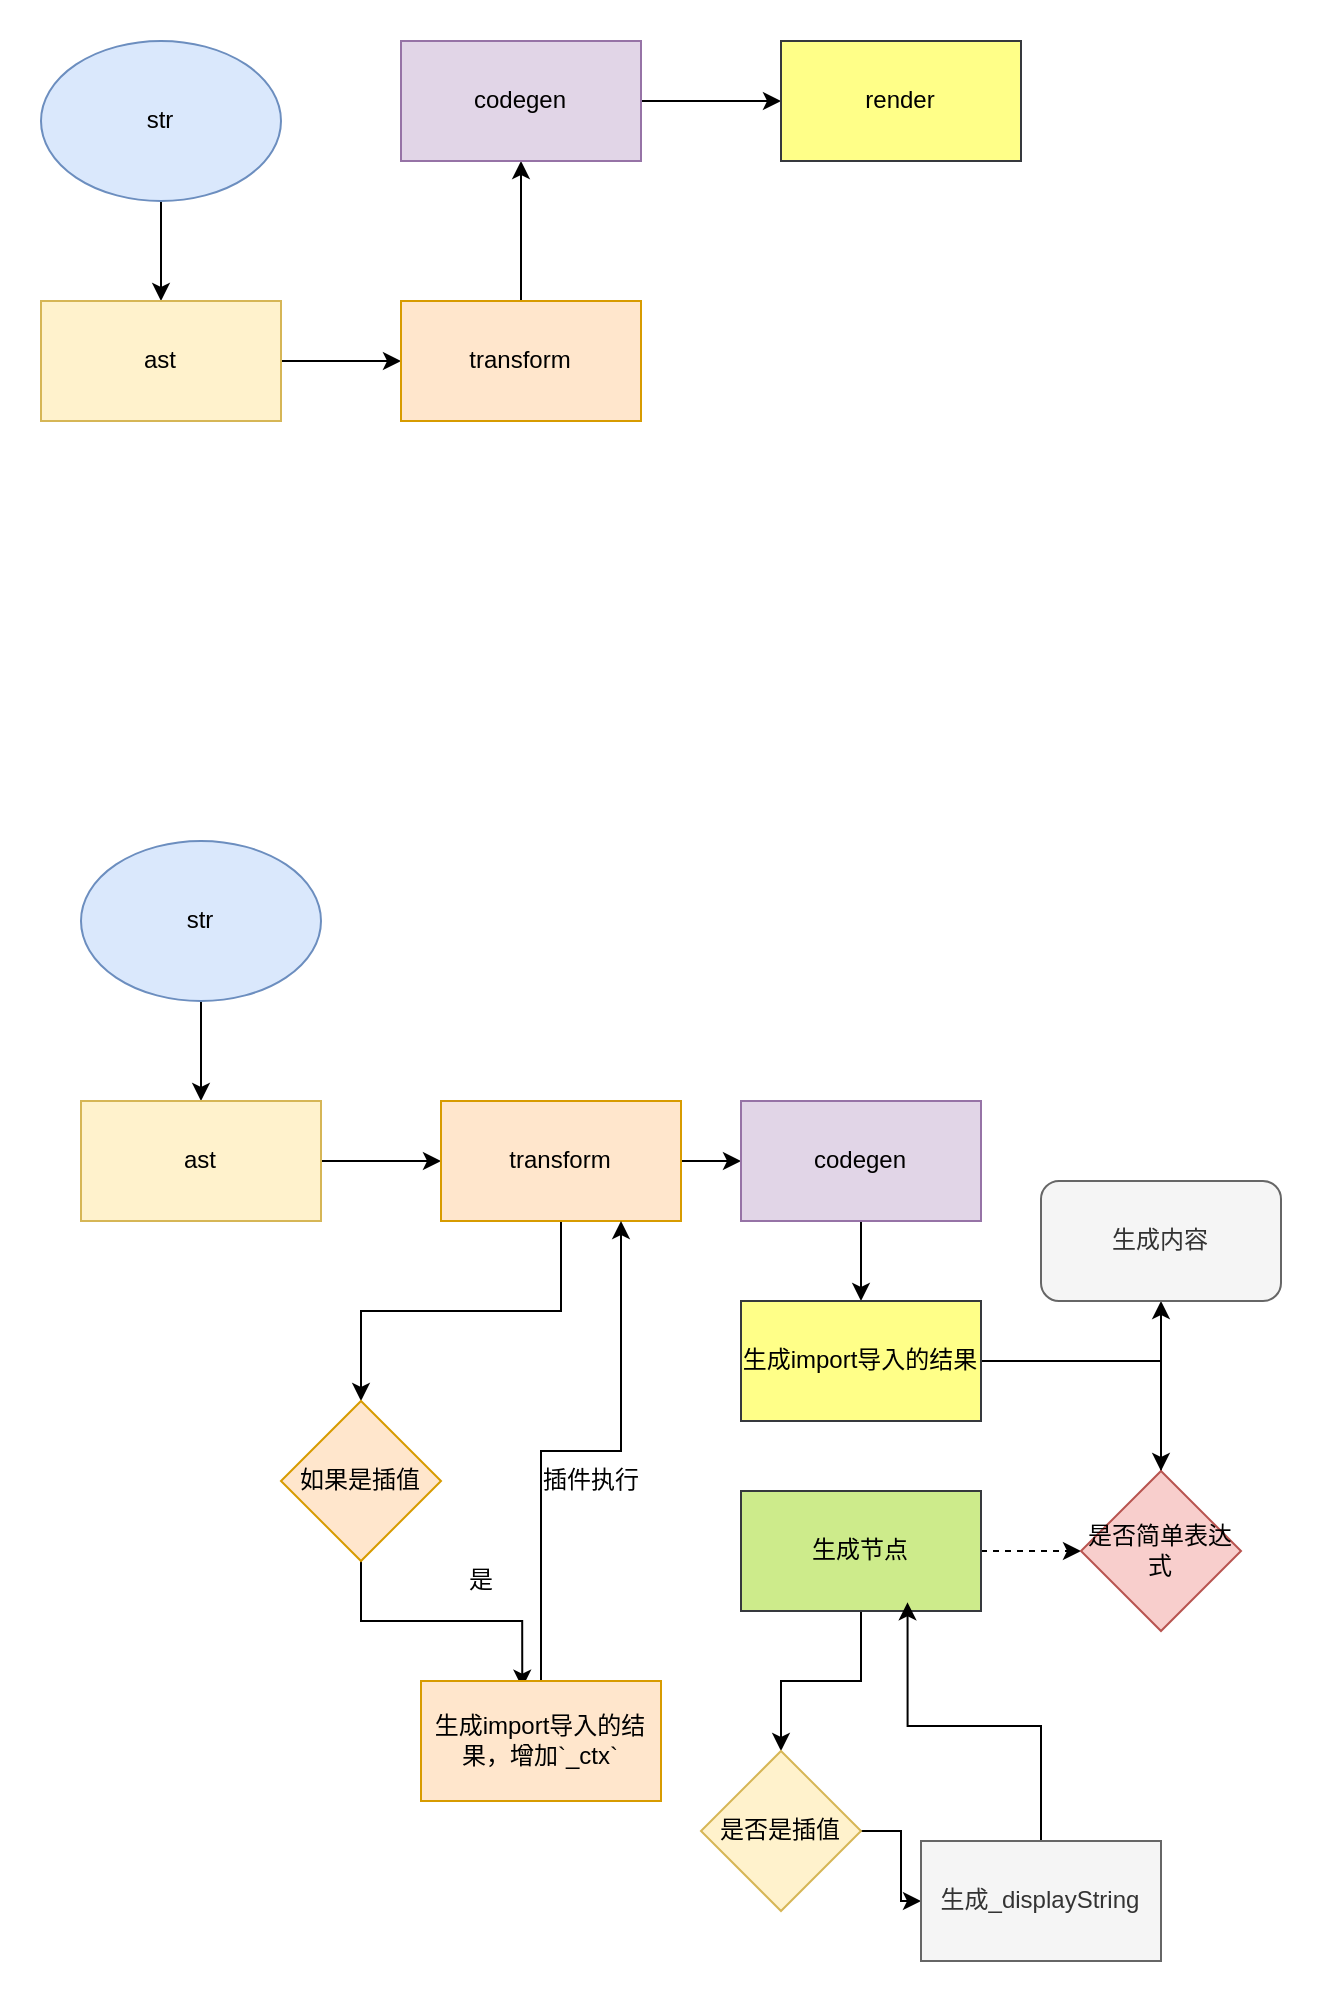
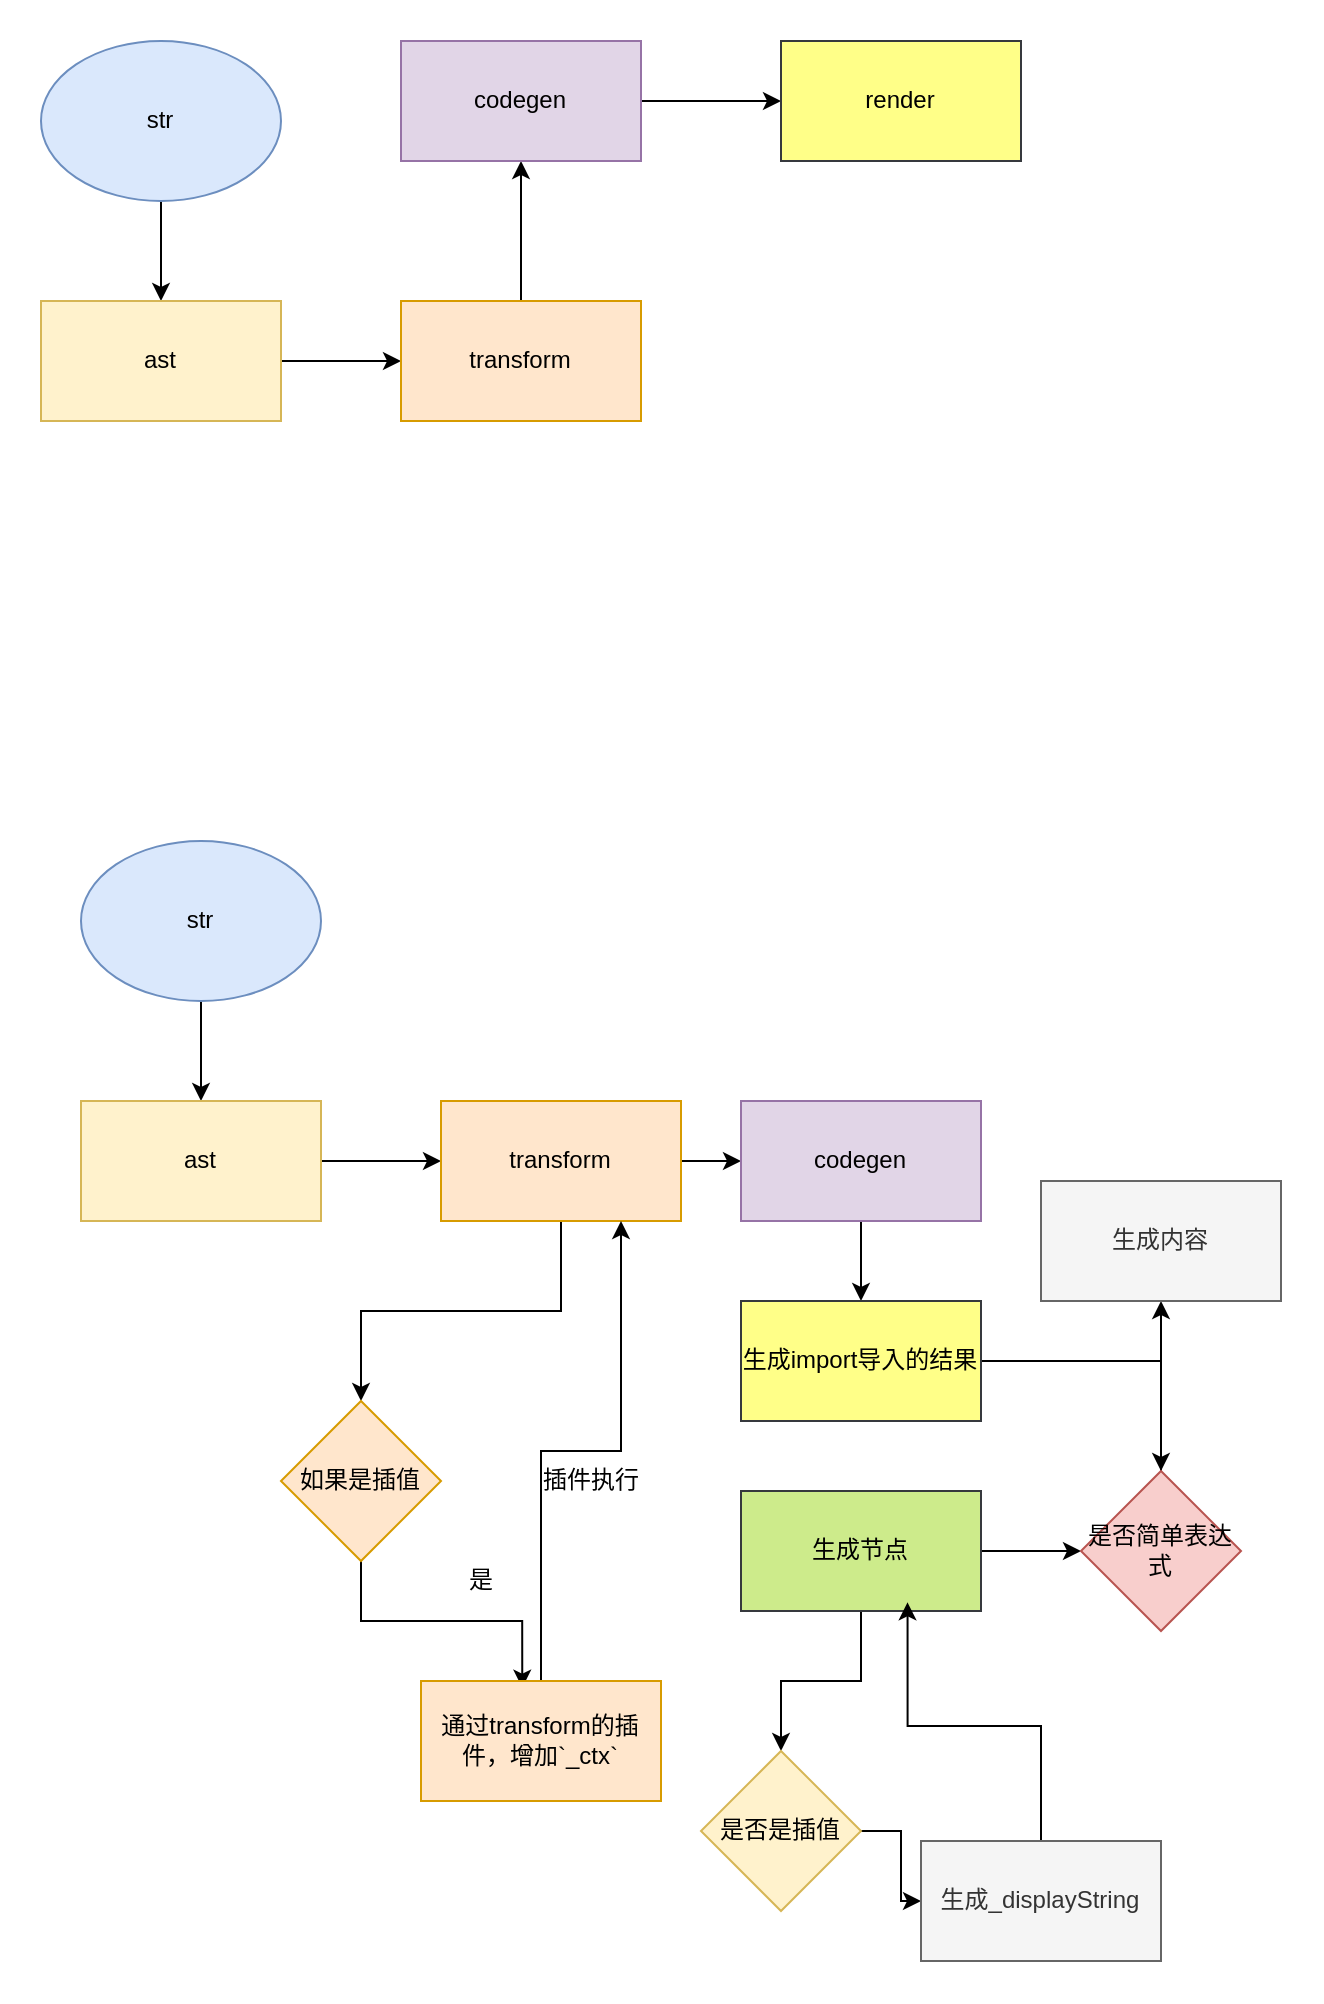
node "生成内容": shape rounded rectangle -> rectangle
edge "生成节点" -> "是否简单表达式": style dashed -> solid
node "生成import导入的结果，增加`_ctx`": label "生成import导入的结果，增加`_ctx`" -> "通过transform的插件，增加`_ctx`"
